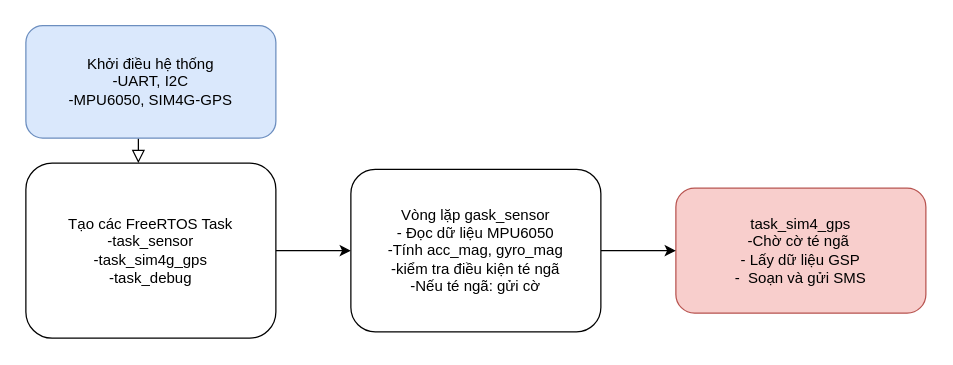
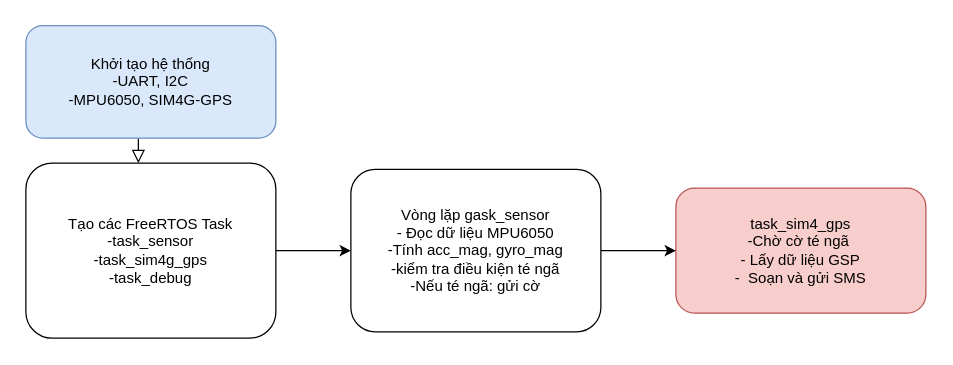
node "Khởi điều hệ thống -UART, I2C -MPU6050, SIM4G-GPS": label "Khởi điều hệ thống -UART, I2C -MPU6050, SIM4G-GPS" -> "Khởi tạo hệ thống -UART, I2C -MPU6050, SIM4G-GPS"
